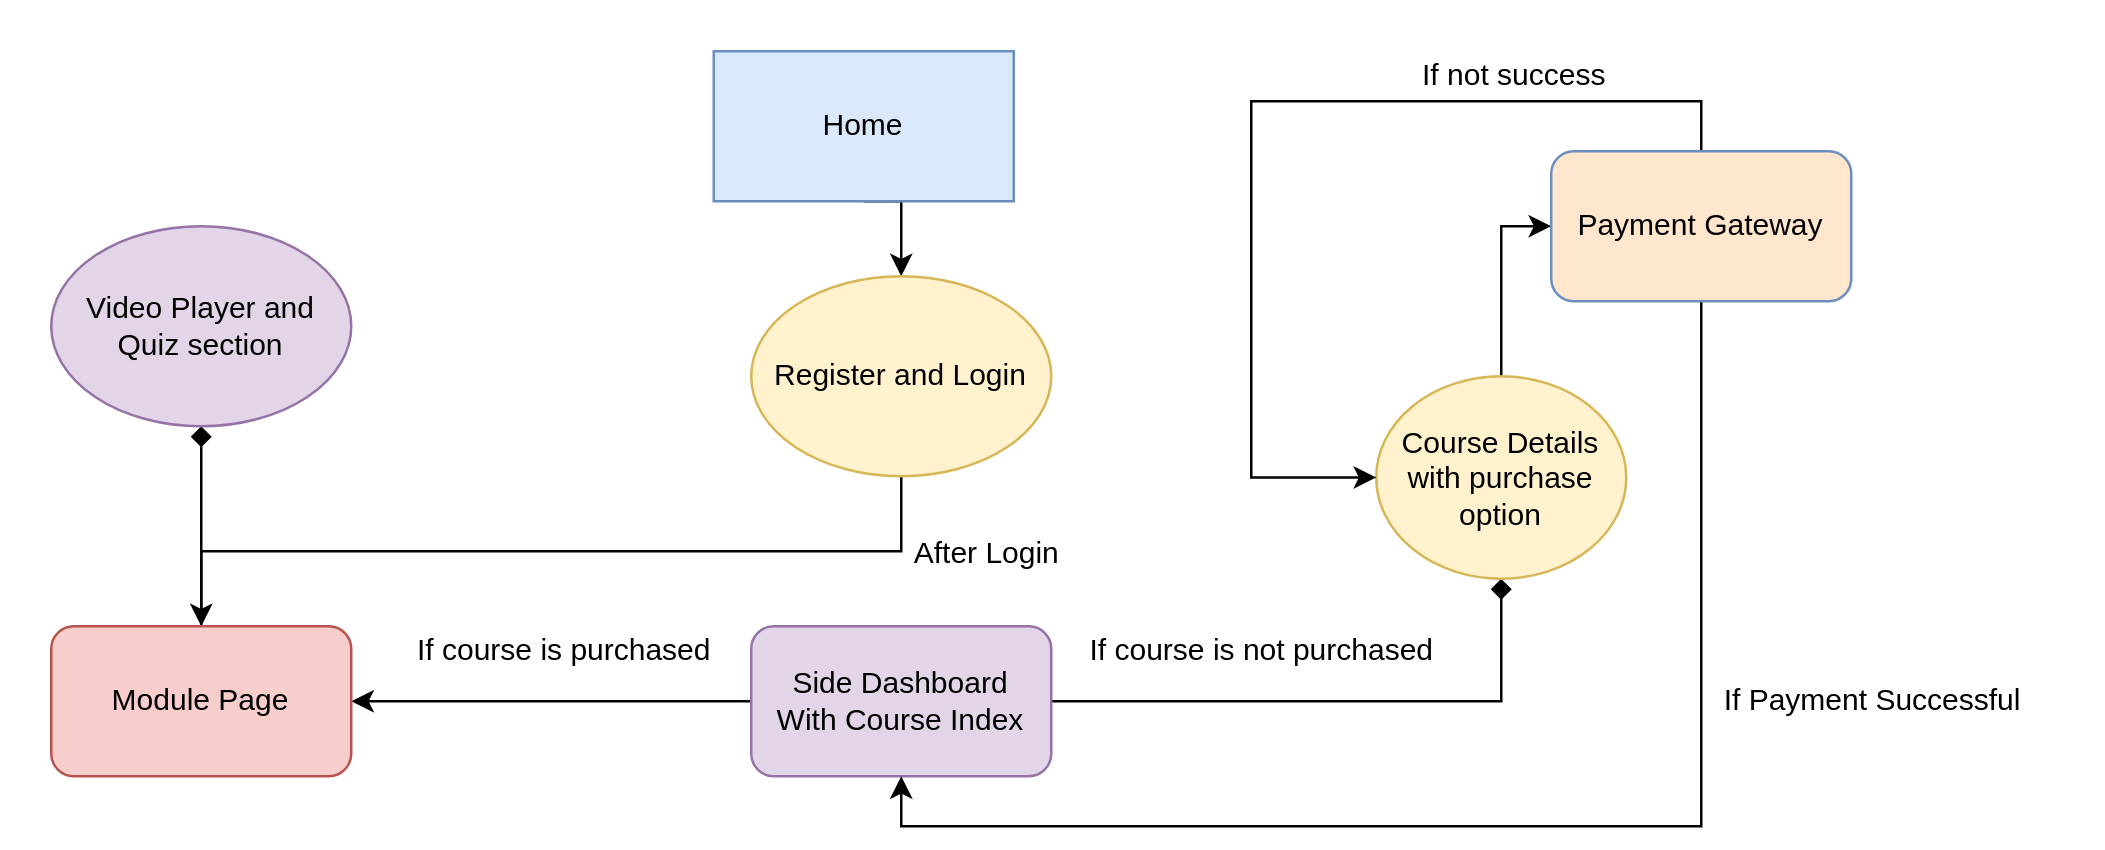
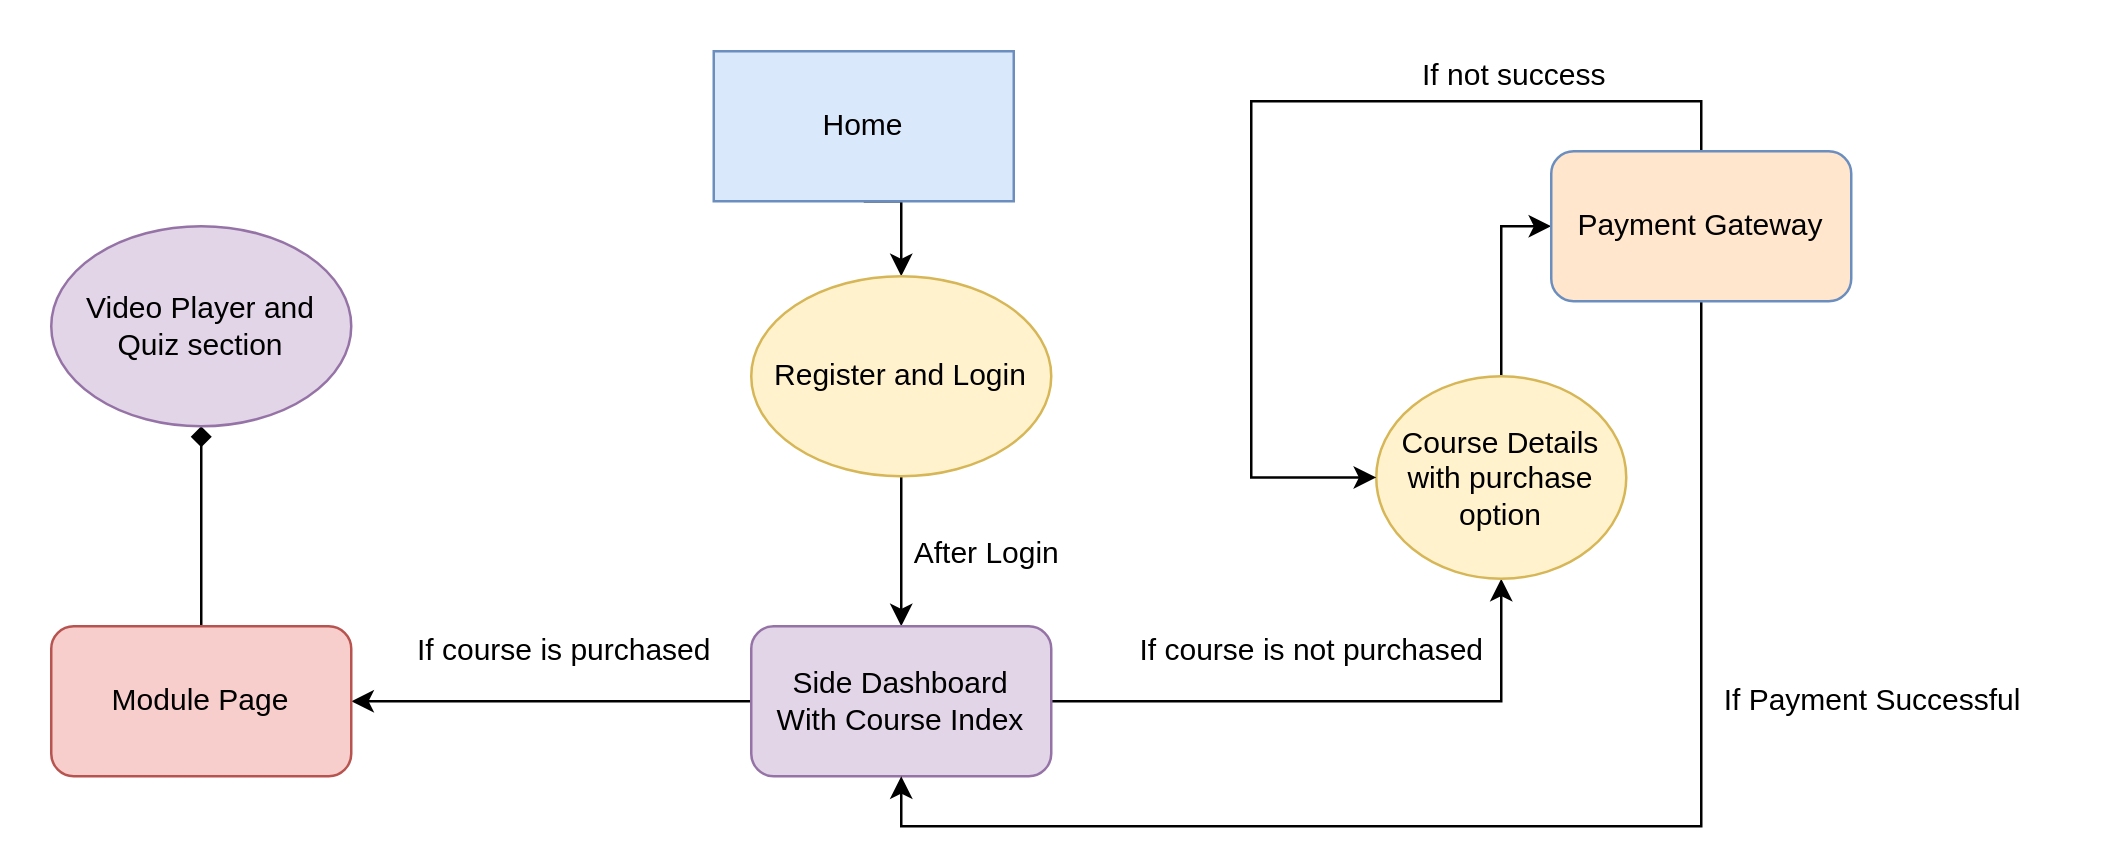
edge "Register and Login" -> "Module Page": now "Register and Login" -> "Side Dashboard With Course Index"
edge "Side Dashboard With Course Index" -> "Course Details with purchase option": arrowhead diamond -> classic
node "If course is not purchased": moved (1261, 651) -> (1311, 651)
